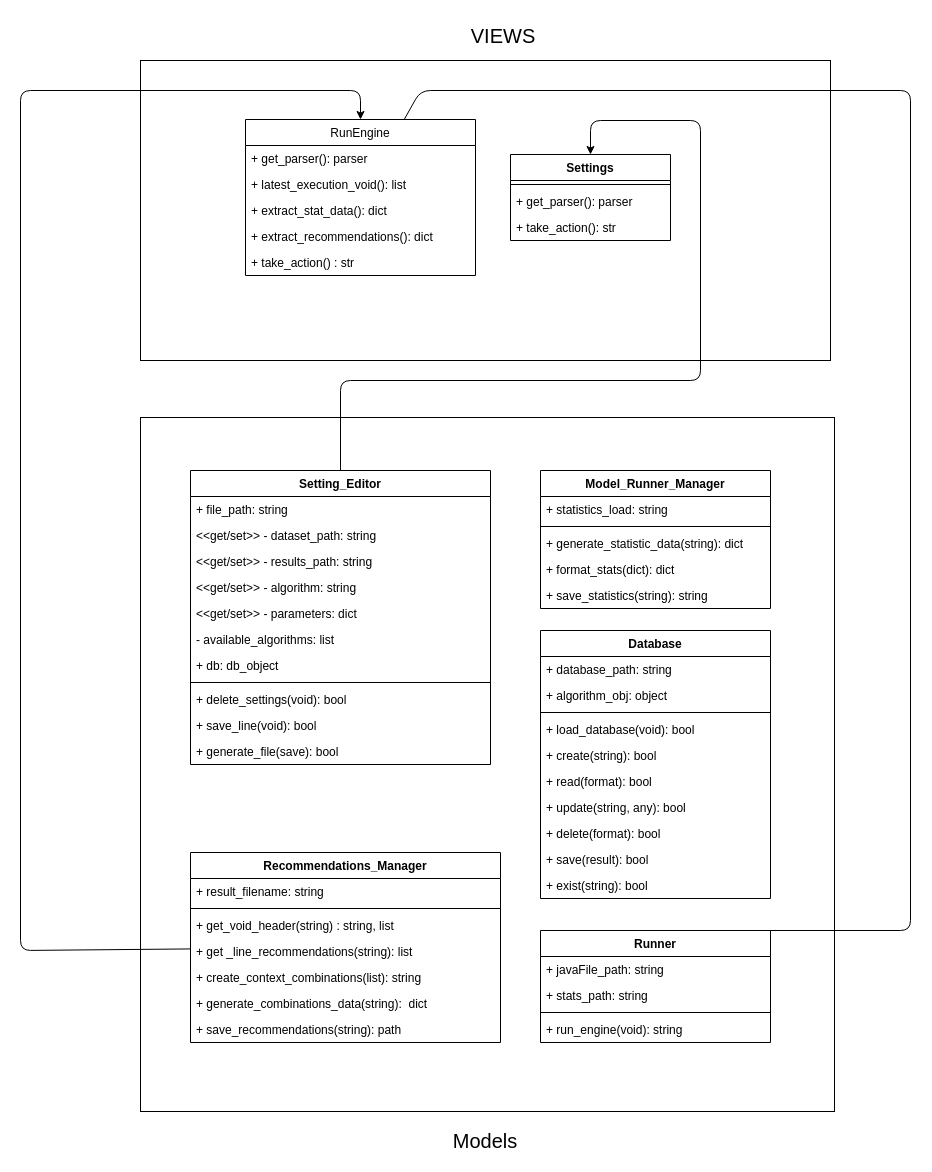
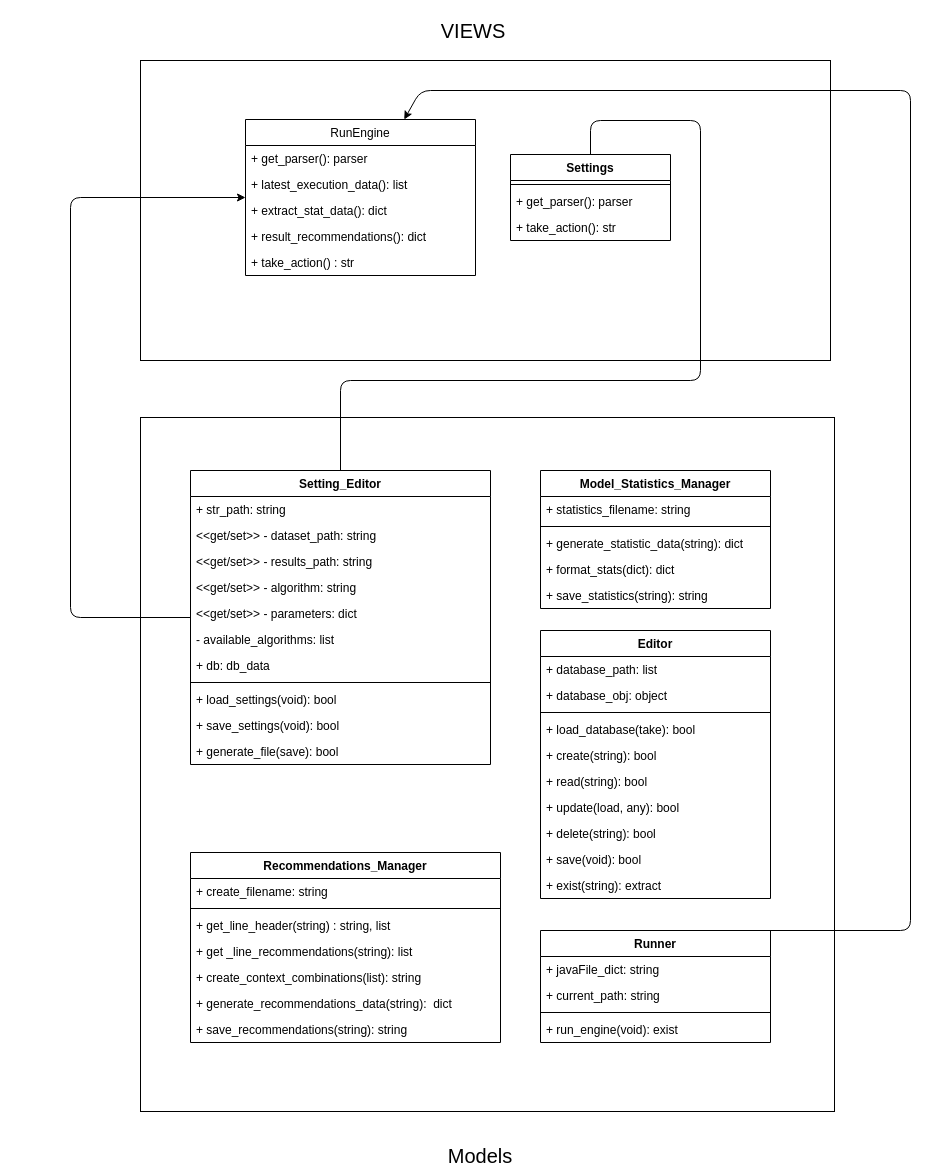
node "VIEWS": moved (504, 36) -> (474, 31)
edge "RunEngine" -- "Runner": arrowhead none -> classic
edge "Setting_Editor" -> "Settings": arrowhead classic -> none
node "+ latest_execution_void(): list": label "+ latest_execution_void(): list" -> "+ latest_execution_data(): list"
node "+ extract_recommendations(): dict": label "+ extract_recommendations(): dict" -> "+ result_recommendations(): dict"
edge "Setting_Editor" -> "RunEngine": added
edge "Recommendations_Manager" -> "RunEngine": removed
node "Model_Runner_Manager": label "Model_Runner_Manager" -> "Model_Statistics_Manager"
node "+ file_path: string": label "+ file_path: string" -> "+ str_path: string"
node "+ statistics_load: string": label "+ statistics_load: string" -> "+ statistics_filename: string"
node "Database": label "Database" -> "Editor"
node "+ db: db_object": label "+ db: db_object" -> "+ db: db_data"
node "+ database_path: string": label "+ database_path: string" -> "+ database_path: list"
node "+ algorithm_obj: object": label "+ algorithm_obj: object" -> "+ database_obj: object"
node "+ delete_settings(void): bool": label "+ delete_settings(void): bool" -> "+ load_settings(void): bool"
node "+ save_line(void): bool": label "+ save_line(void): bool" -> "+ save_settings(void): bool"
node "+ load_database(void): bool": label "+ load_database(void): bool" -> "+ load_database(take): bool"
node "+ read(format): bool": label "+ read(format): bool" -> "+ read(string): bool"
node "+ update(string, any): bool": label "+ update(string, any): bool" -> "+ update(load, any): bool"
node "+ delete(format): bool": label "+ delete(format): bool" -> "+ delete(string): bool"
node "+ save(result): bool": label "+ save(result): bool" -> "+ save(void): bool"
node "+ exist(string): bool": label "+ exist(string): bool" -> "+ exist(string): extract"
node "+ result_filename: string": label "+ result_filename: string" -> "+ create_filename: string"
node "+ get_void_header(string) : string, list": label "+ get_void_header(string) : string, list" -> "+ get_line_header(string) : string, list"
node "+ javaFile_path: string": label "+ javaFile_path: string" -> "+ javaFile_dict: string"
node "+ stats_path: string": label "+ stats_path: string" -> "+ current_path: string"
node "+ generate_combinations_data(string): dict": label "+ generate_combinations_data(string): dict" -> "+ generate_recommendations_data(string): dict"
node "+ save_recommendations(string): path": label "+ save_recommendations(string): path" -> "+ save_recommendations(string): string"
node "+ run_engine(void): string": label "+ run_engine(void): string" -> "+ run_engine(void): exist"
node "Models": moved (486, 1141) -> (481, 1156)
